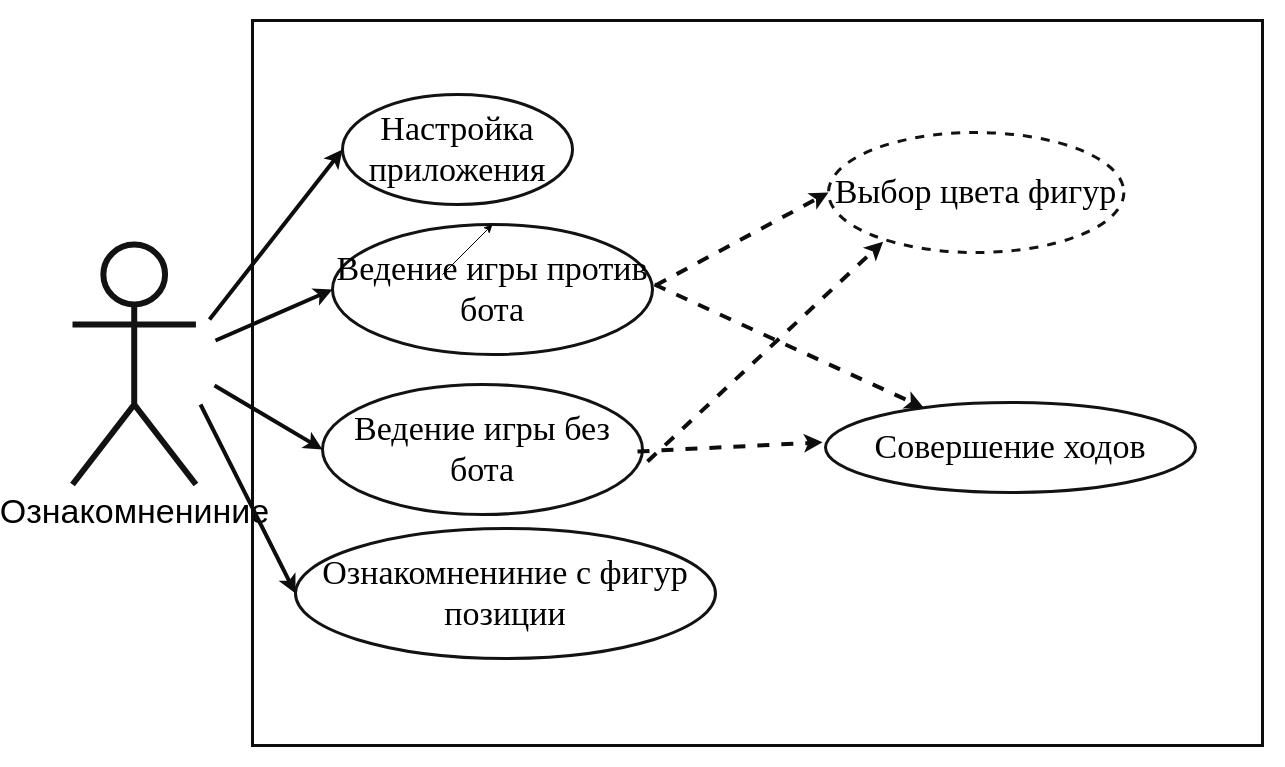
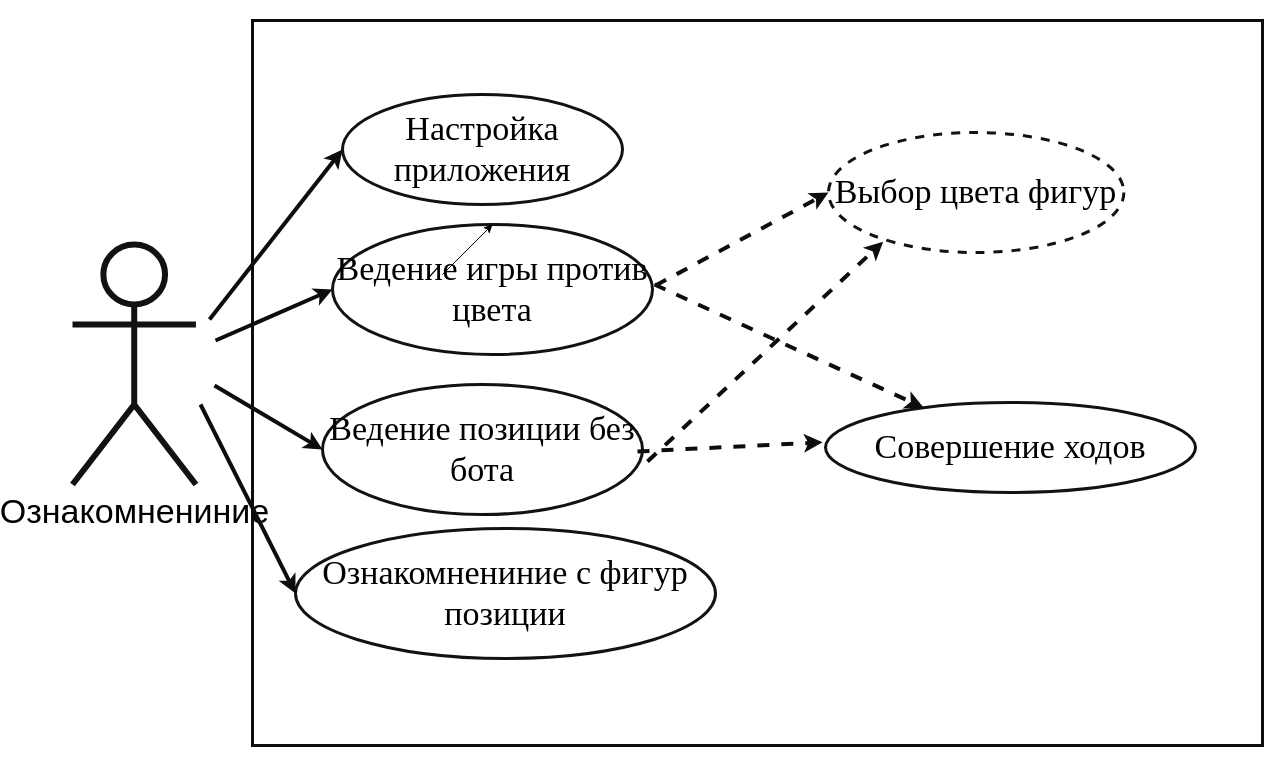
node "Настройка приложения": size 230x110 -> 280x110
node "Ведение игры против бота": label "Ведение игры против бота" -> "Ведение игры против цвета"
node "Ведение игры без бота": label "Ведение игры без бота" -> "Ведение позиции без бота"
